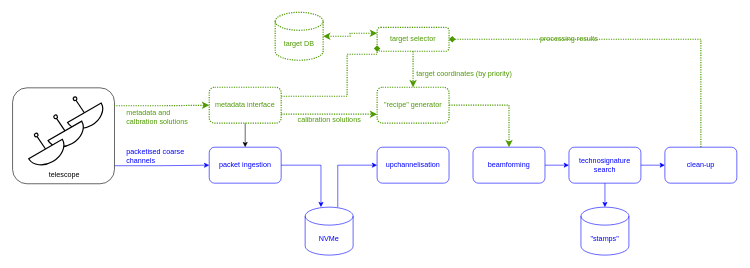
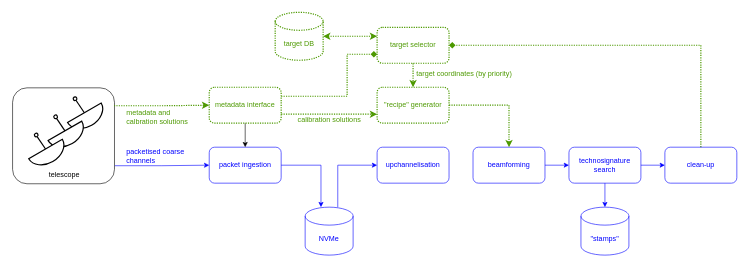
node "target selector": size 72x24 -> 72x36
node "processing results": removed
